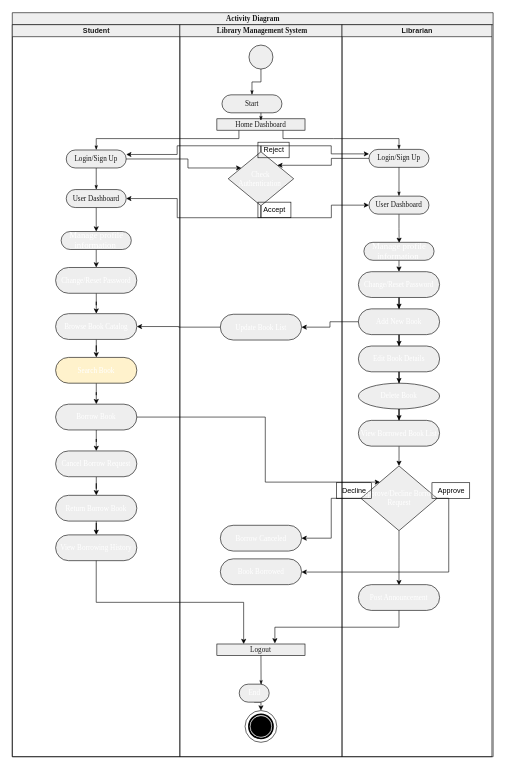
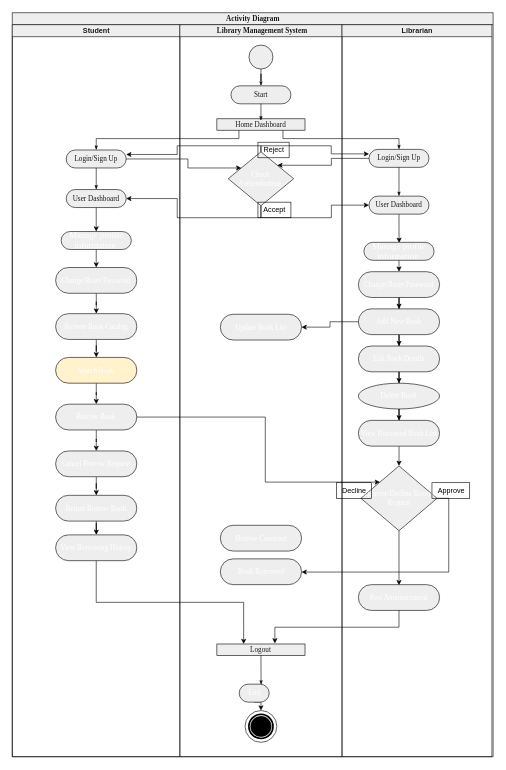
node "Start": moved (252, 104) -> (261, 95)
edge "Update Book List" -> "Browse Book Catalog": removed
edge "Approve/Decline Borrow Request" -> "Borrow Canceled": removed
